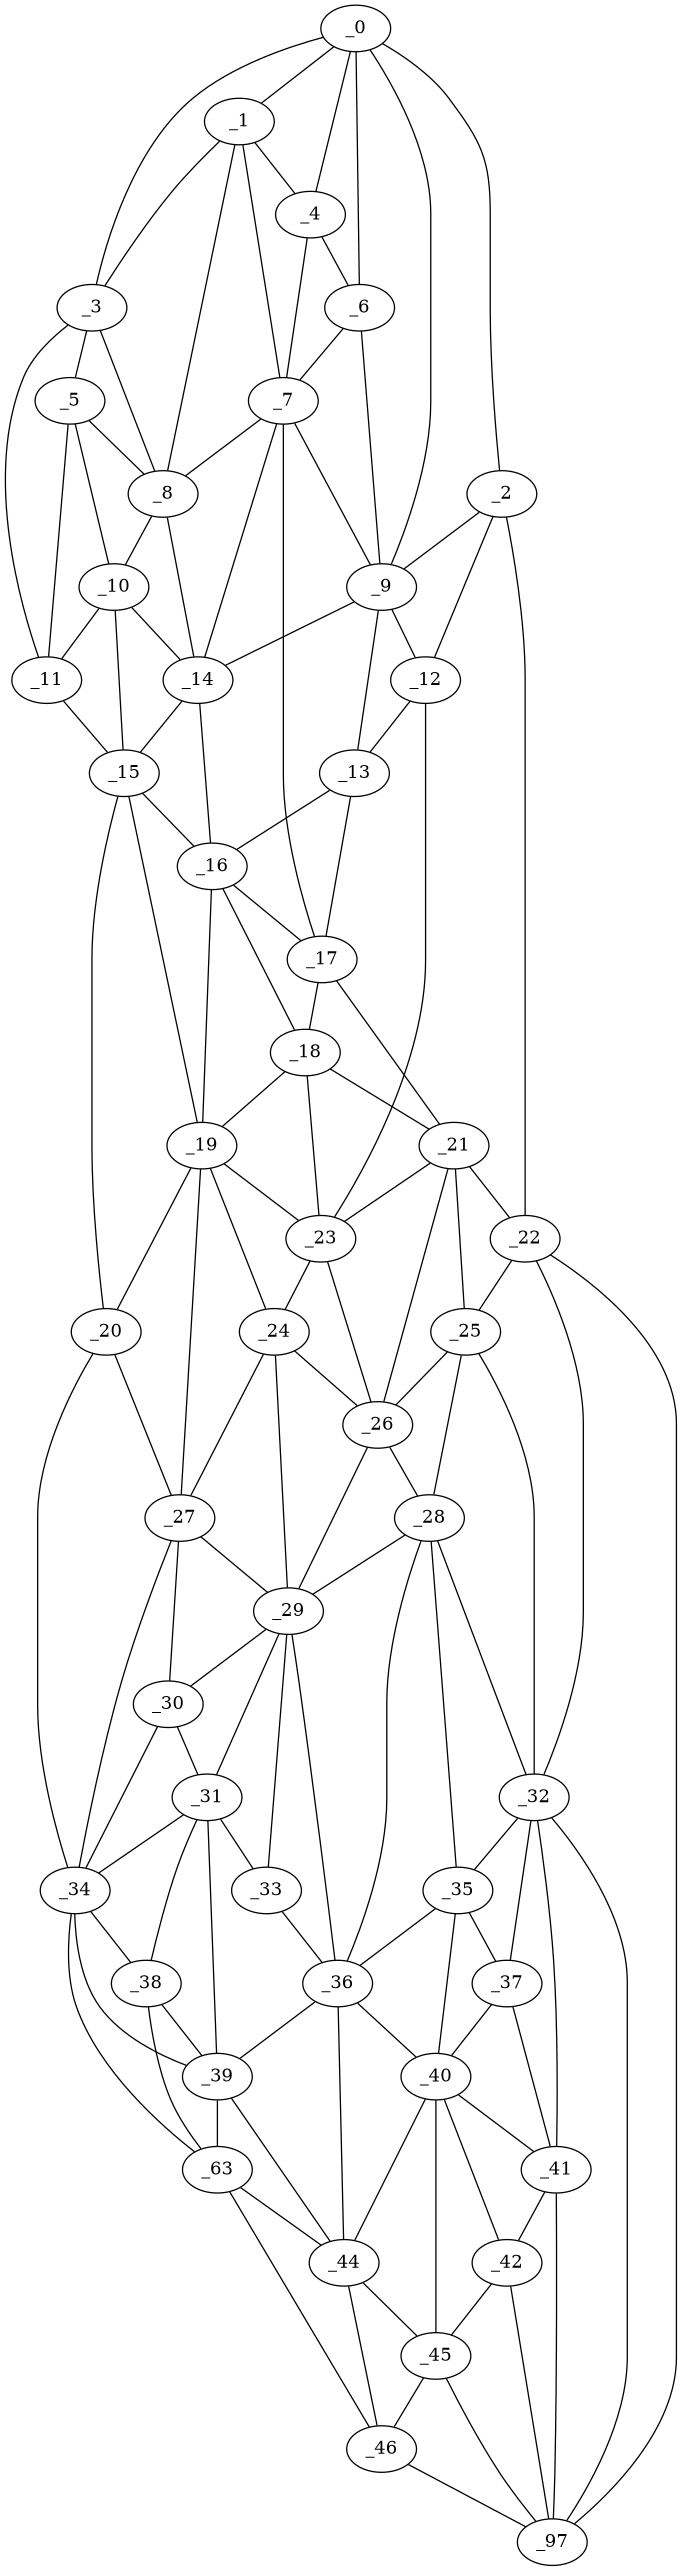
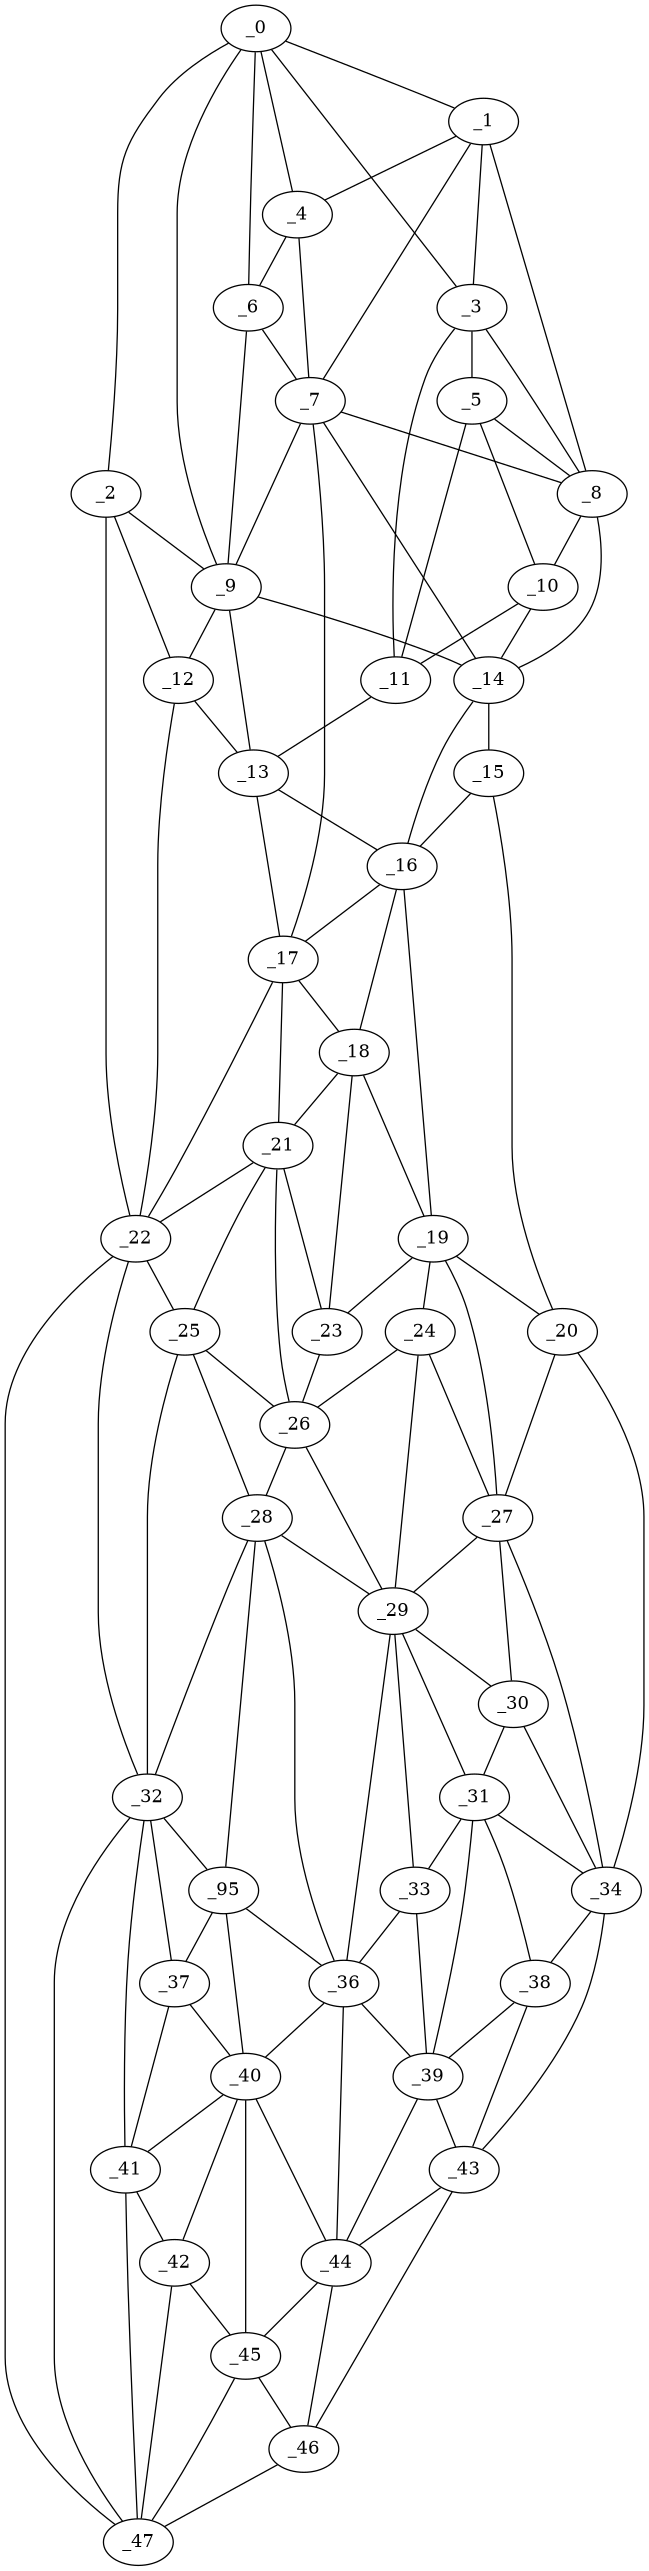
edge "_10" -- "_15": removed
edge "_11" -- "_15": now "_11" -- "_13"
edge "_15" -- "_19": removed
edge "_12" -- "_23": now "_12" -- "_22"
edge "_17" -- "_22": added
edge "_23" -- "_24": removed
node "_35": label "_35" -> "_95"
edge "_34" -- "_39": now "_33" -- "_39"
node "_63": label "_63" -> "_43"
node "_97": label "_97" -> "_47"
